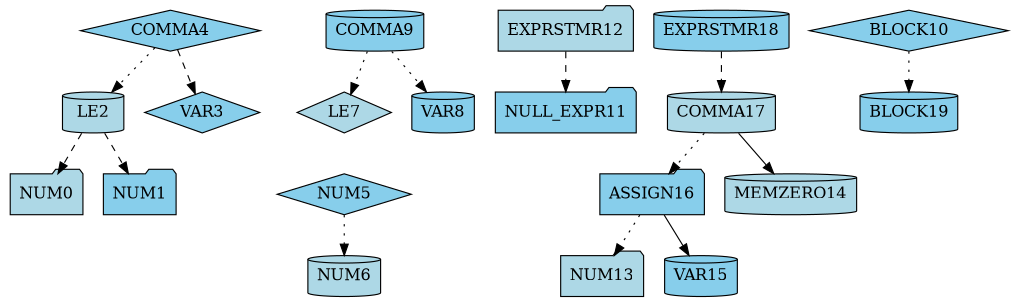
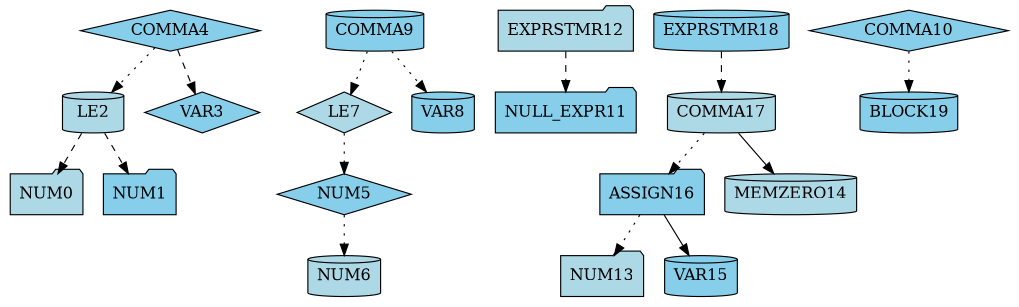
node "BLOCK10": label "BLOCK10" -> "COMMA10"
edge "LE7" -> "NUM5": added
